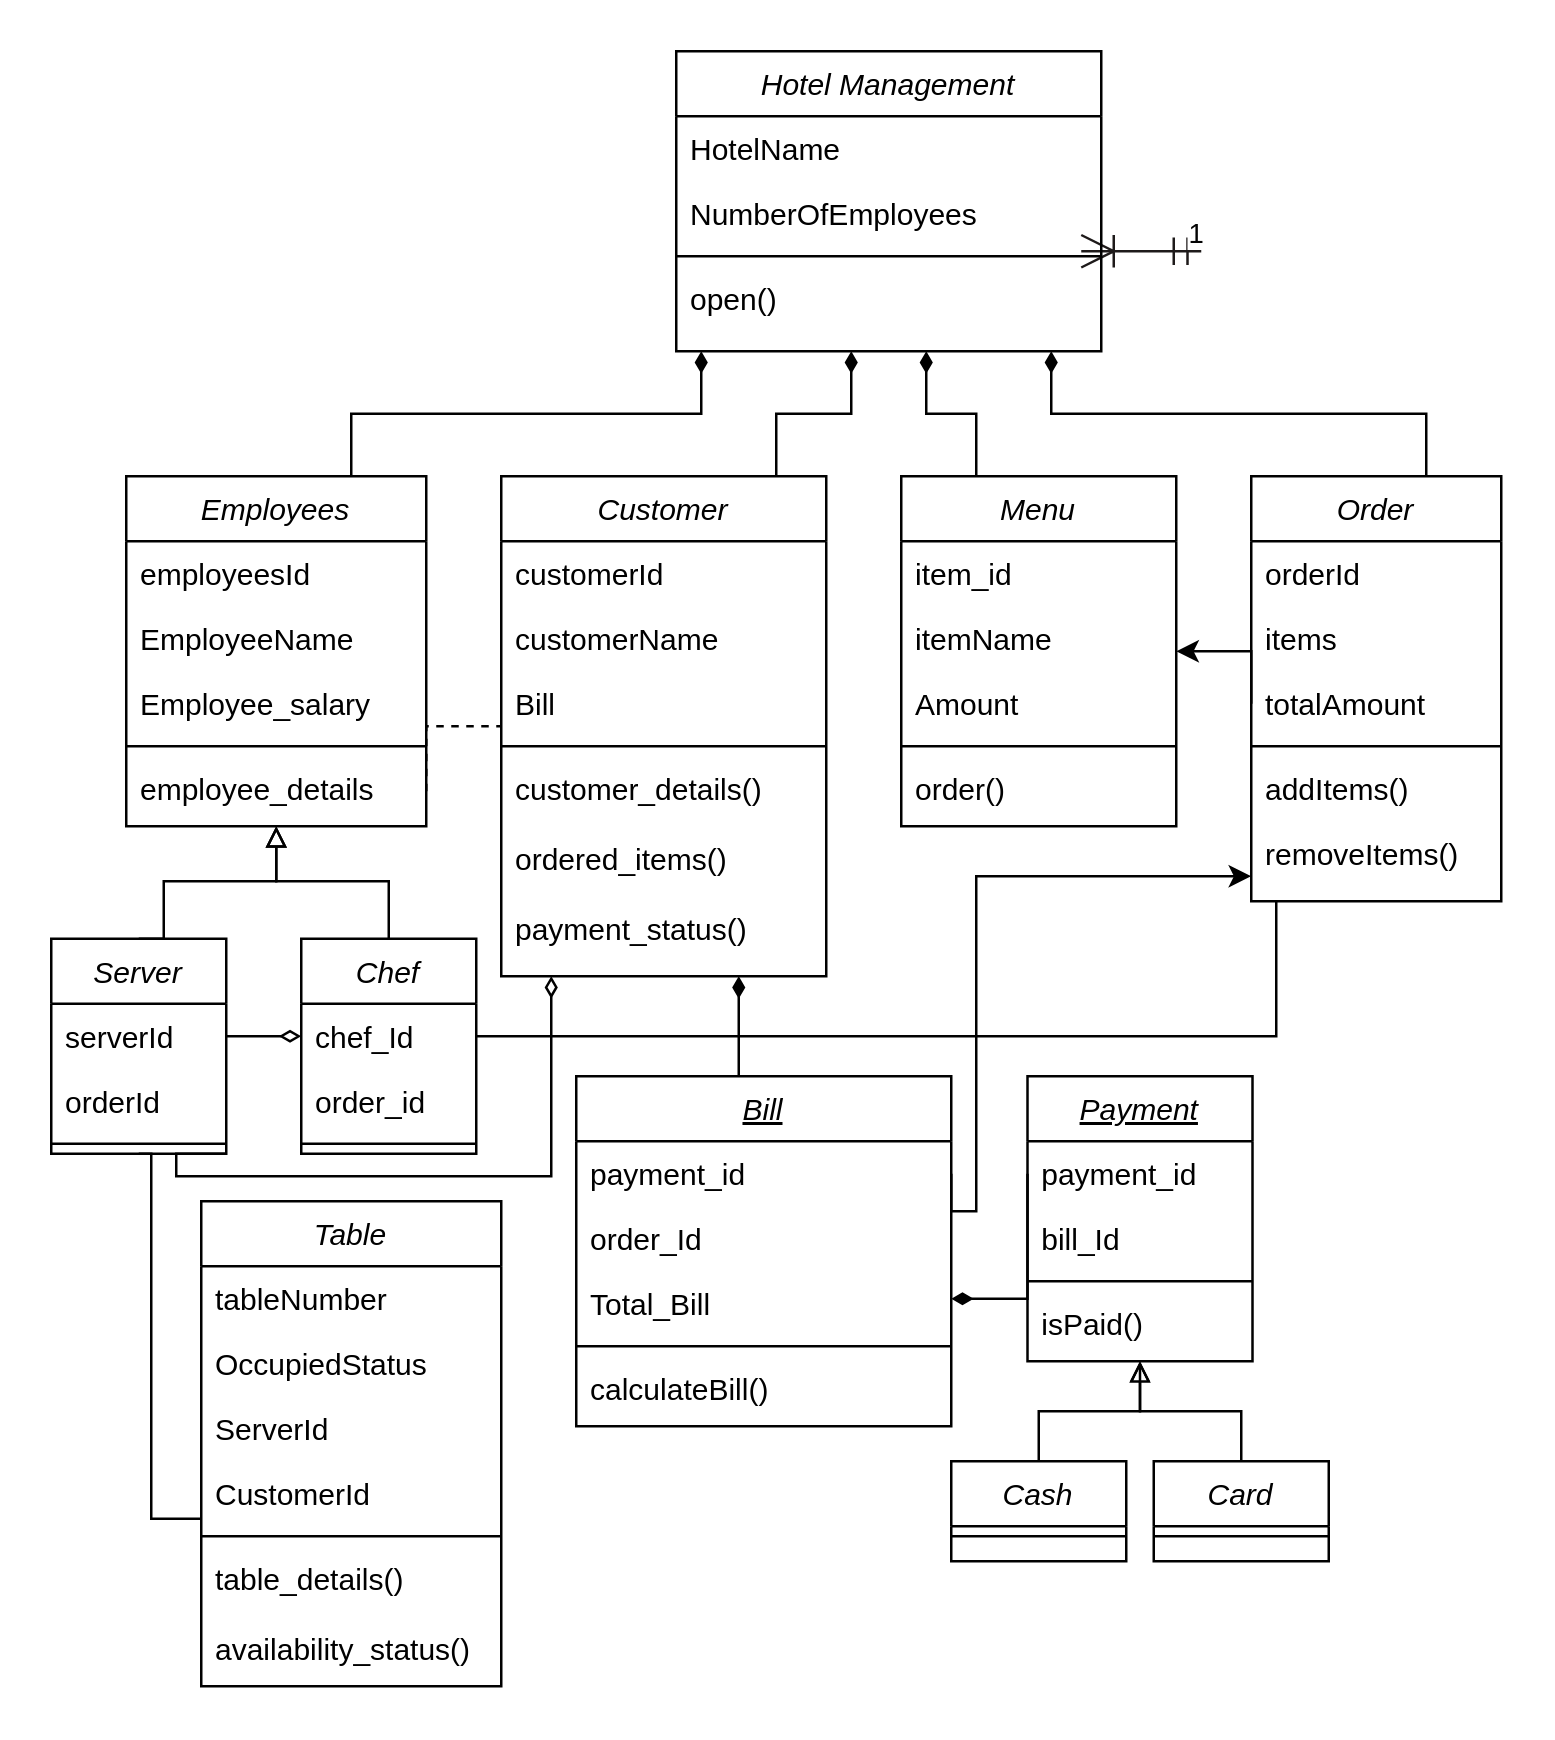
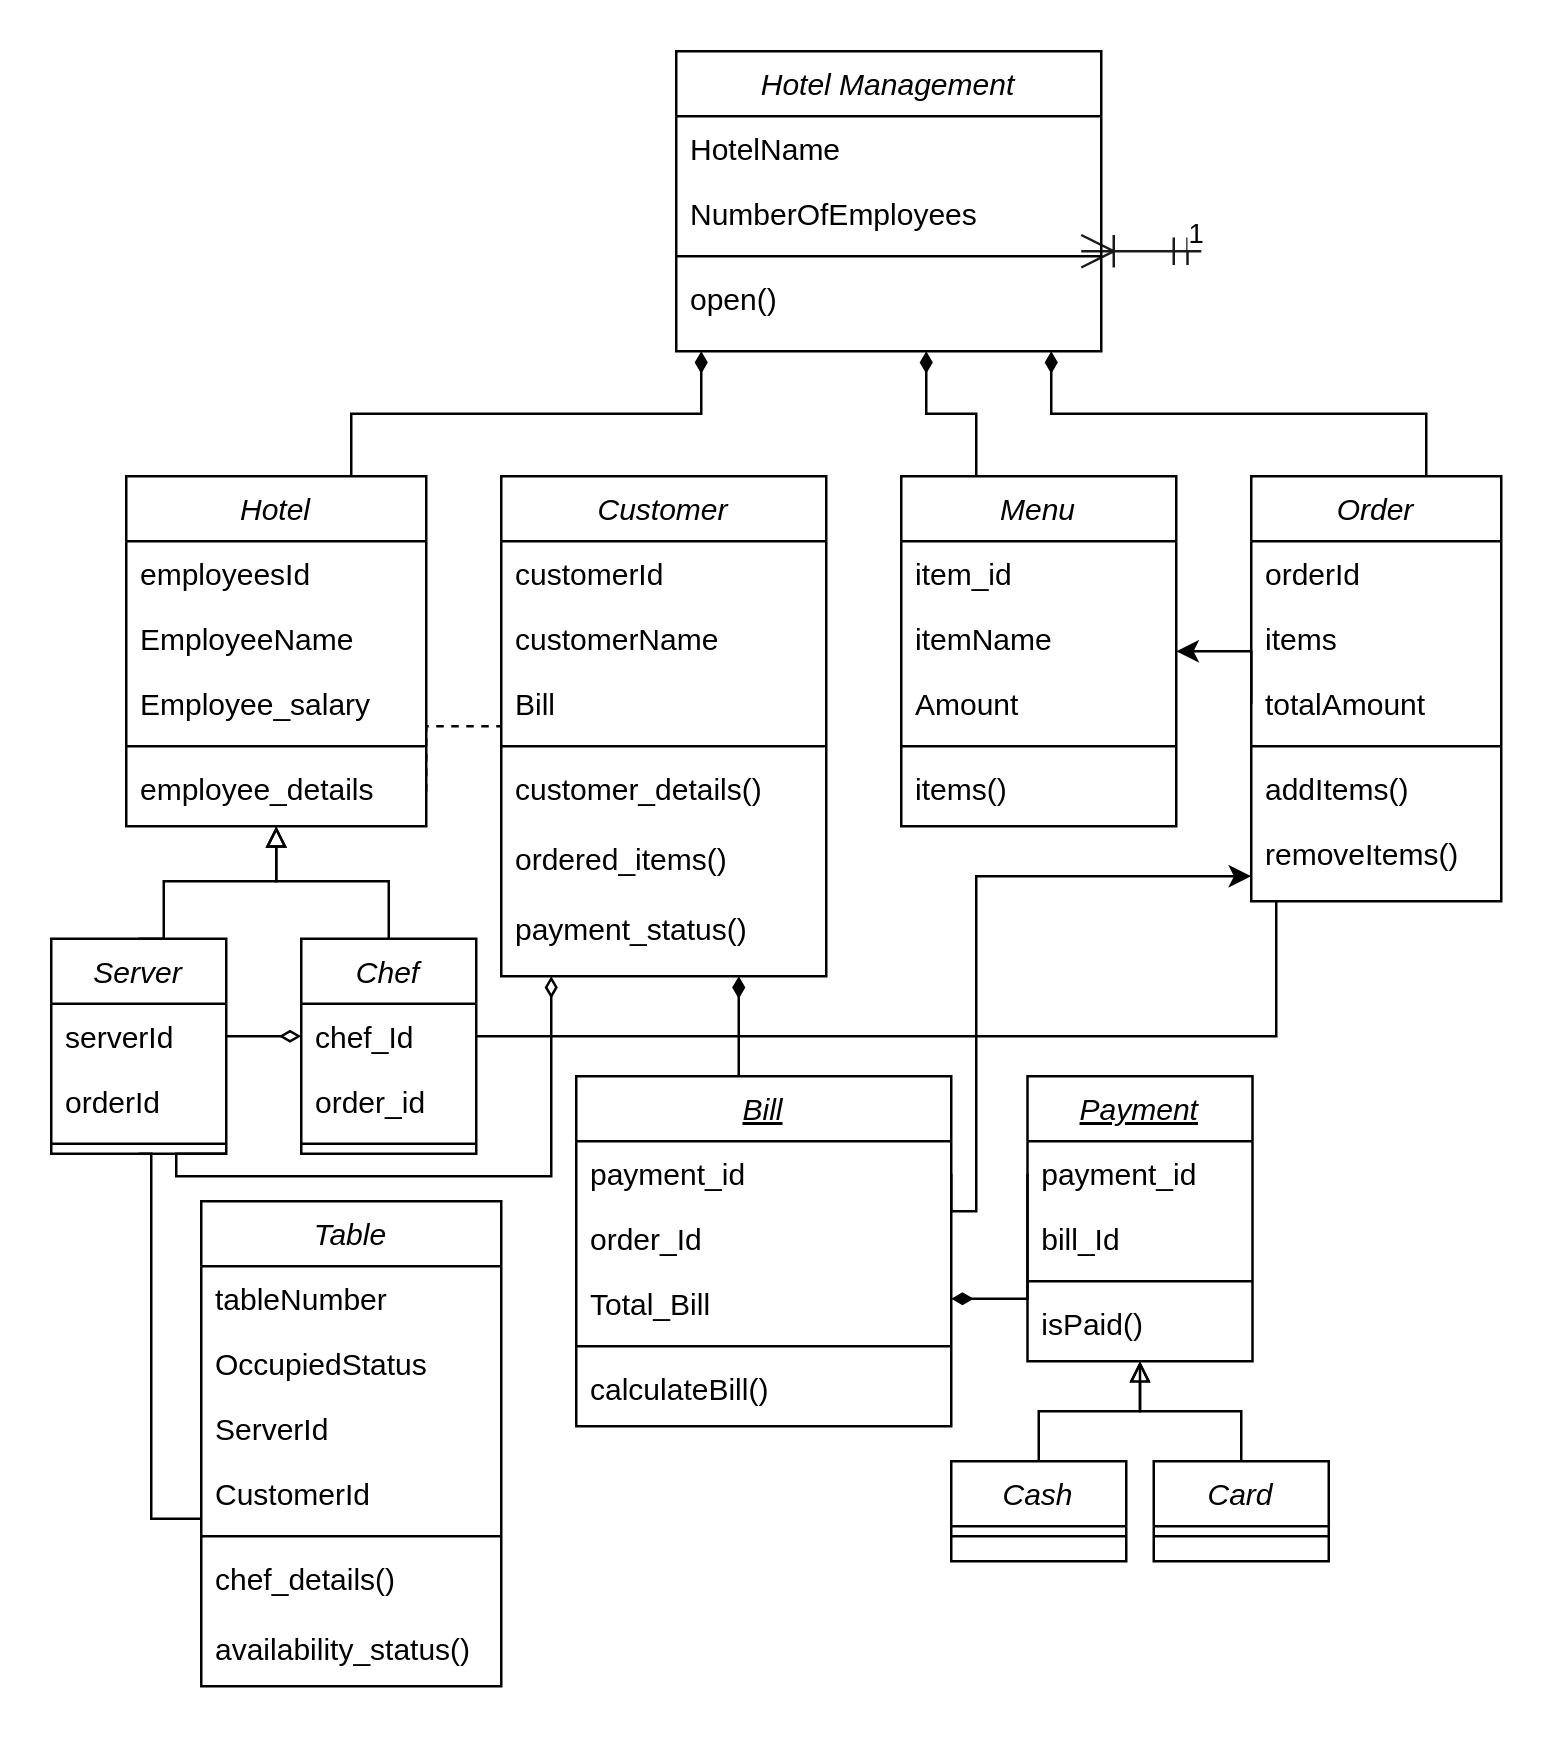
edge "Customer" -> "Hotel Management": removed
node "Employees": label "Employees" -> "Hotel"
node "order()": label "order()" -> "items()"
node "table_details()": label "table_details()" -> "chef_details()"
